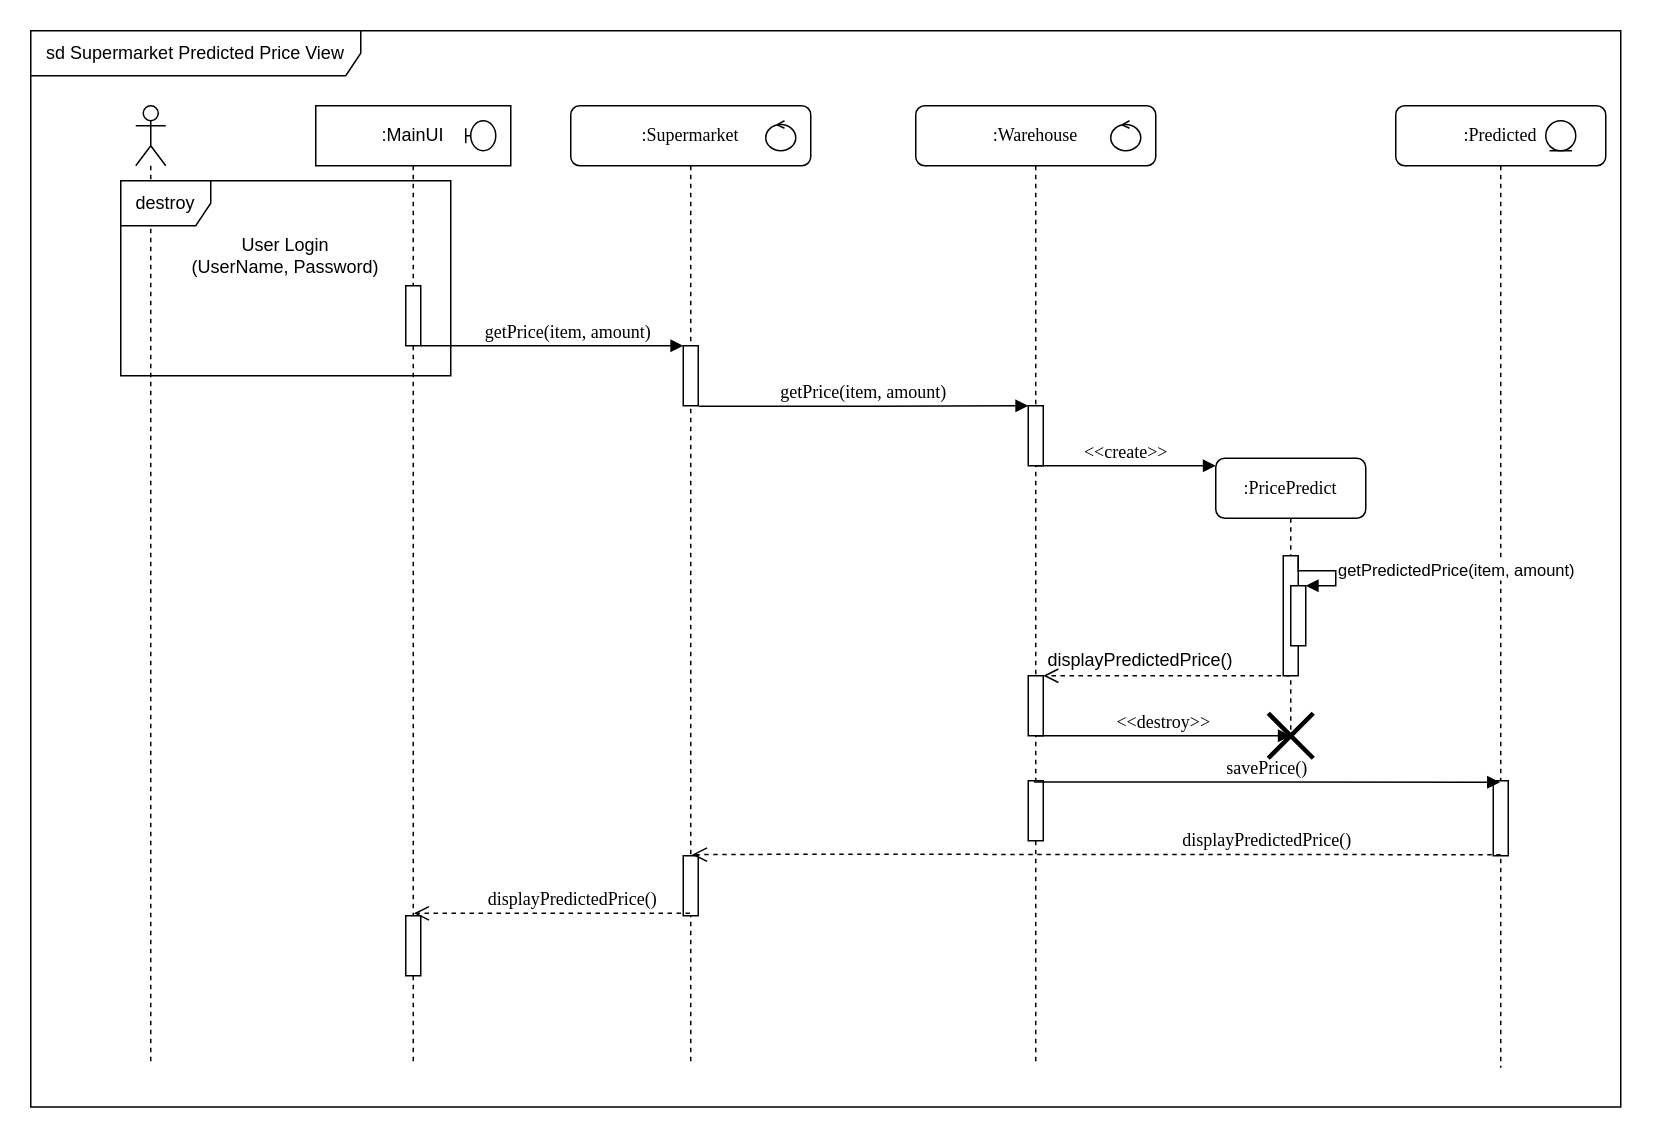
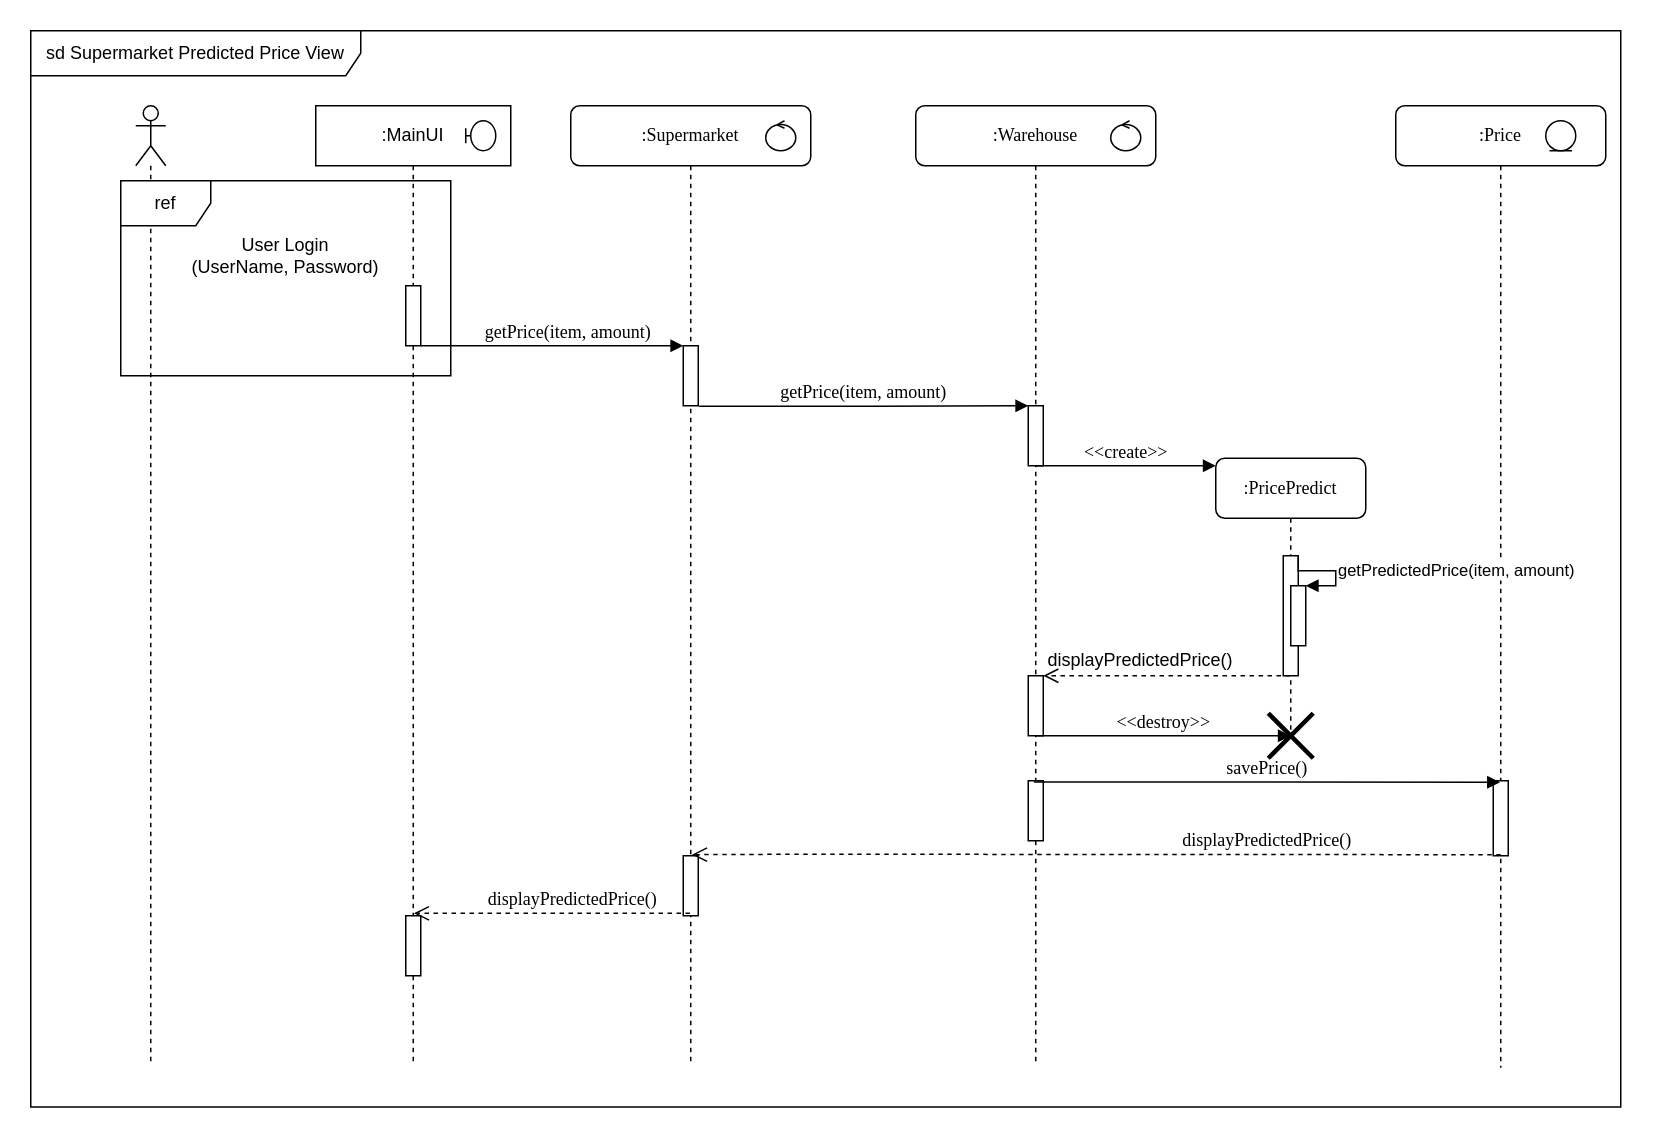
node ":Predicted": label ":Predicted" -> ":Price"
node "destroy": label "destroy" -> "ref"
